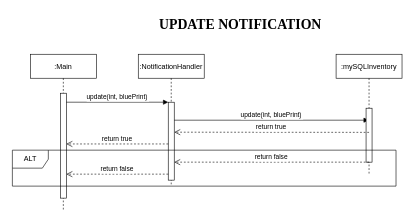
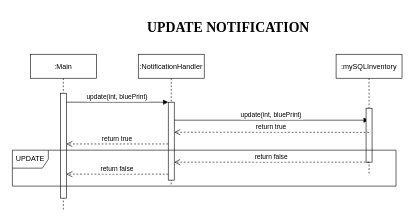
node "UPDATE NOTIFICATION": moved (240, 24) -> (228, 27)
node "ALT": label "ALT" -> "UPDATE"
